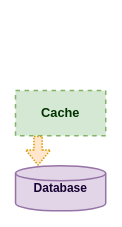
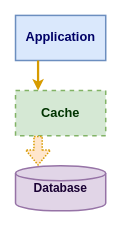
node "Application": added
edge "Application" -> "Cache": added
